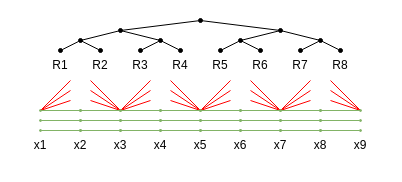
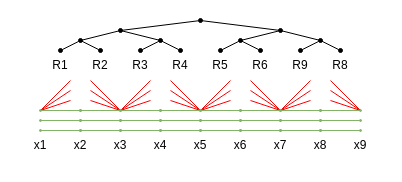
node "R7": label "R7" -> "R9"
